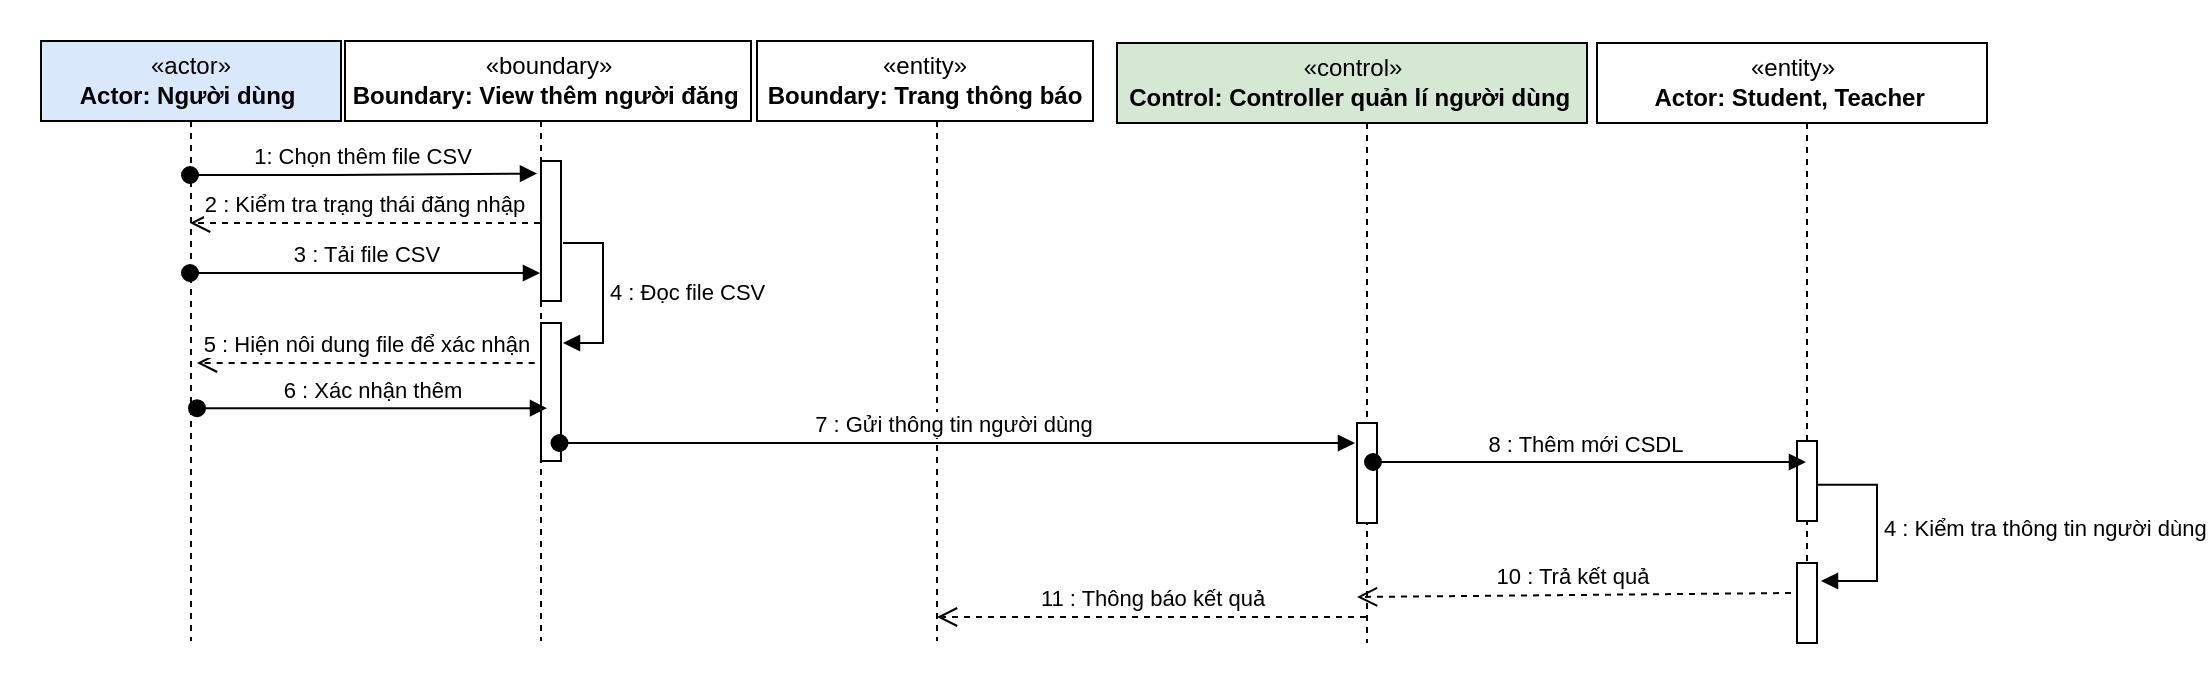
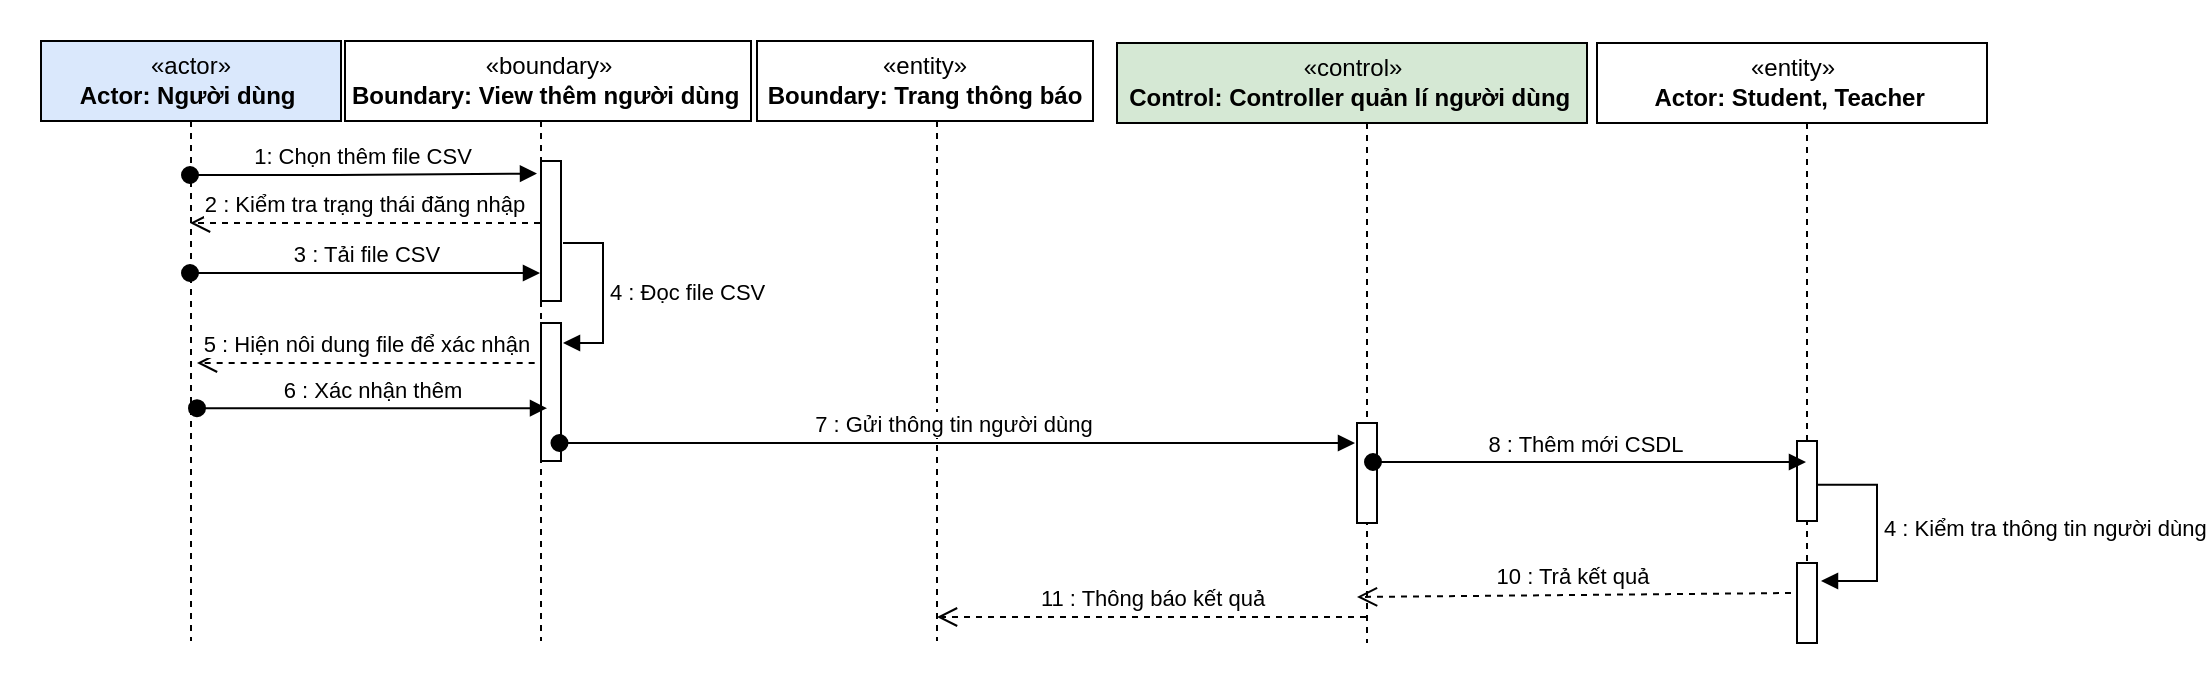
node "«boundary» Boundary: View thêm người đăng": label "«boundary» Boundary: View thêm người đăng" -> "«boundary» Boundary: View thêm người dùng"
